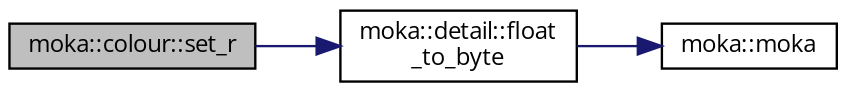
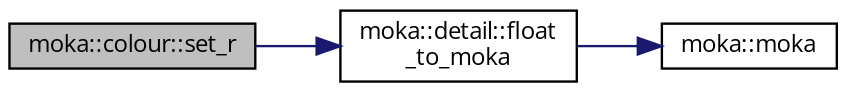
node "moka::detail::float _to_byte": label "moka::detail::float _to_byte" -> "moka::detail::float _to_moka"
